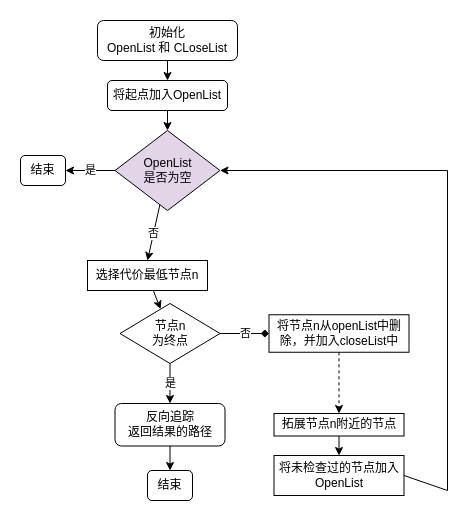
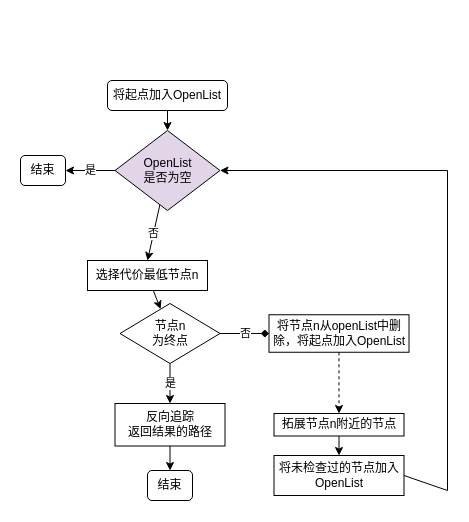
node "初始化 OpenList 和 CLoseList": removed
edge "初始化 OpenList 和 CLoseList" -> "将起点加入OpenList": removed
node "将节点n从openList中删除，并加入closeList中": label "将节点n从openList中删除，并加入closeList中" -> "将节点n从openList中删除，将起点加入OpenList"
node "反向追踪 返回结果的路径": shape rounded rectangle -> rectangle
